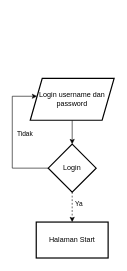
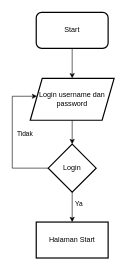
node "Start": added
edge "Start" -> "Login username dan password": added
edge "Login" -> "Halaman Start": style dashed -> solid
